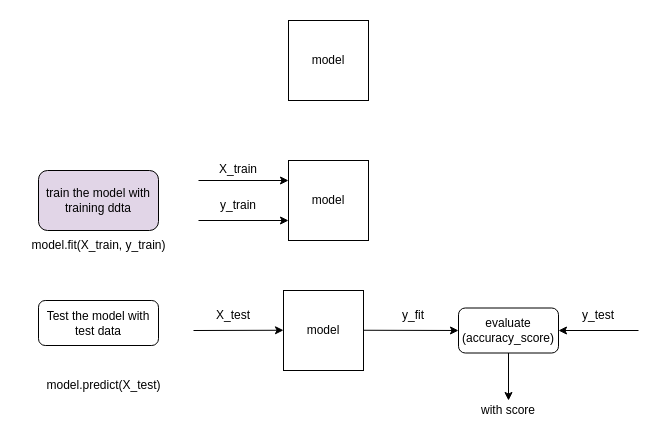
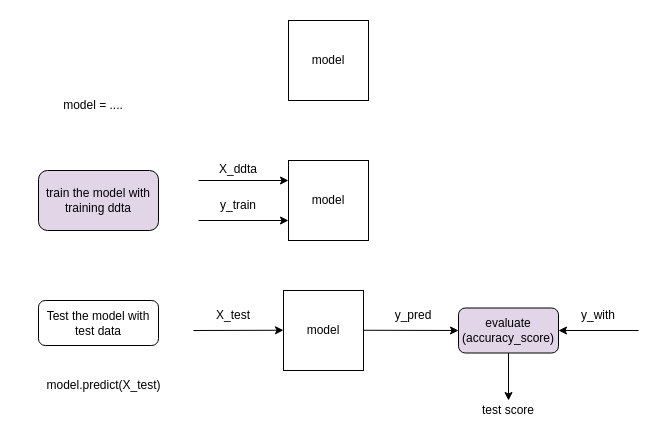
node "model = ....": added
node "X_train": label "X_train" -> "X_ddta"
node "model.fit(X_train, y_train)": removed
node "y_fit": label "y_fit" -> "y_pred"
node "y_test": label "y_test" -> "y_with"
node "evaluate (accuracy_score)": fillcolor #ffffff -> #e1d5e7
node "with score": label "with score" -> "test score"
